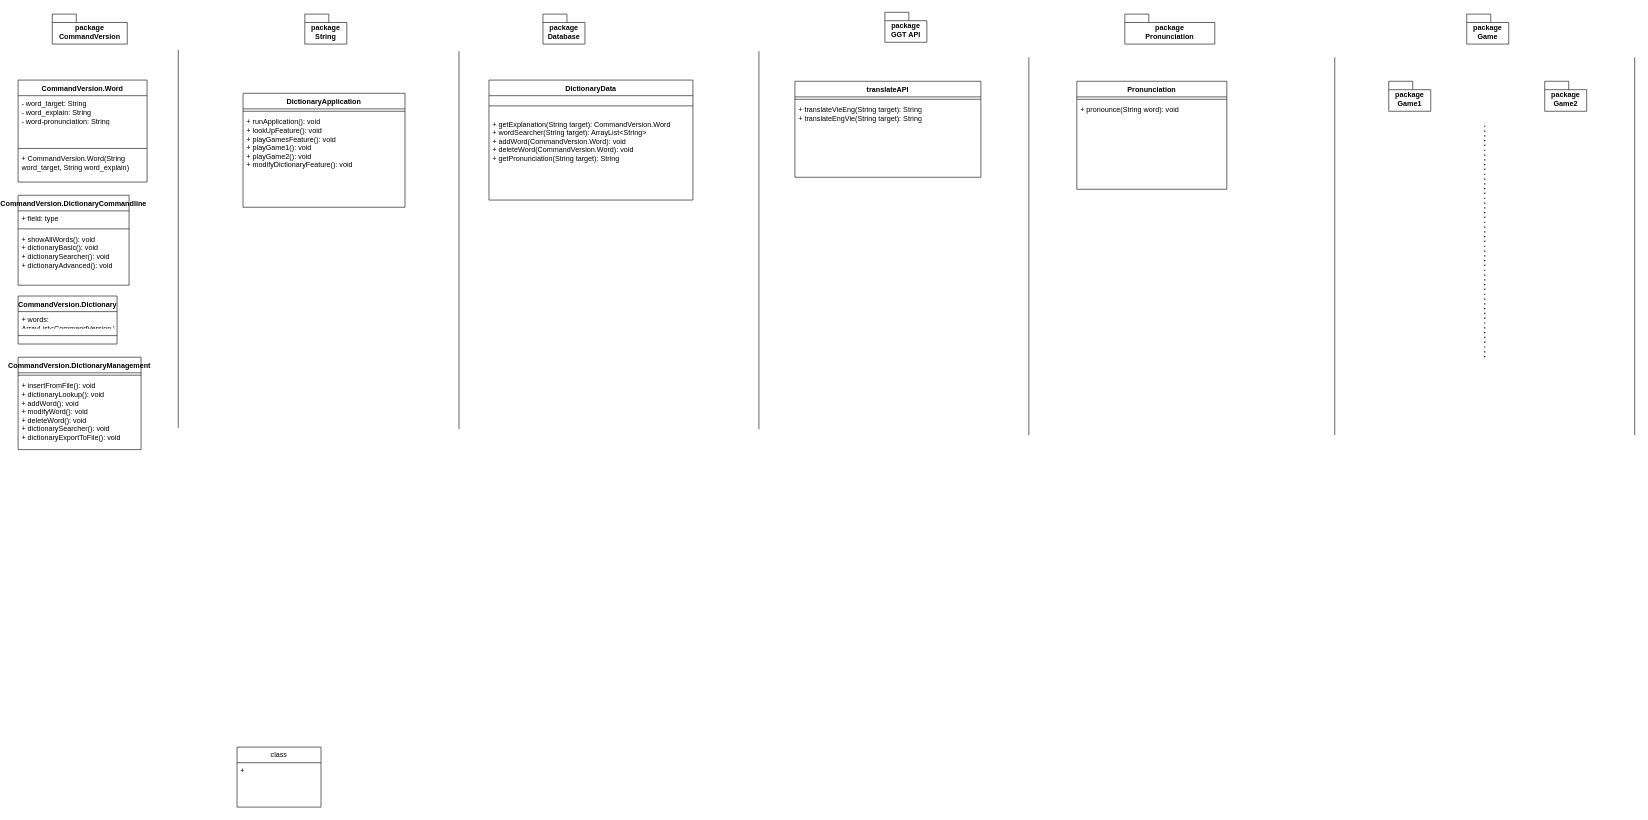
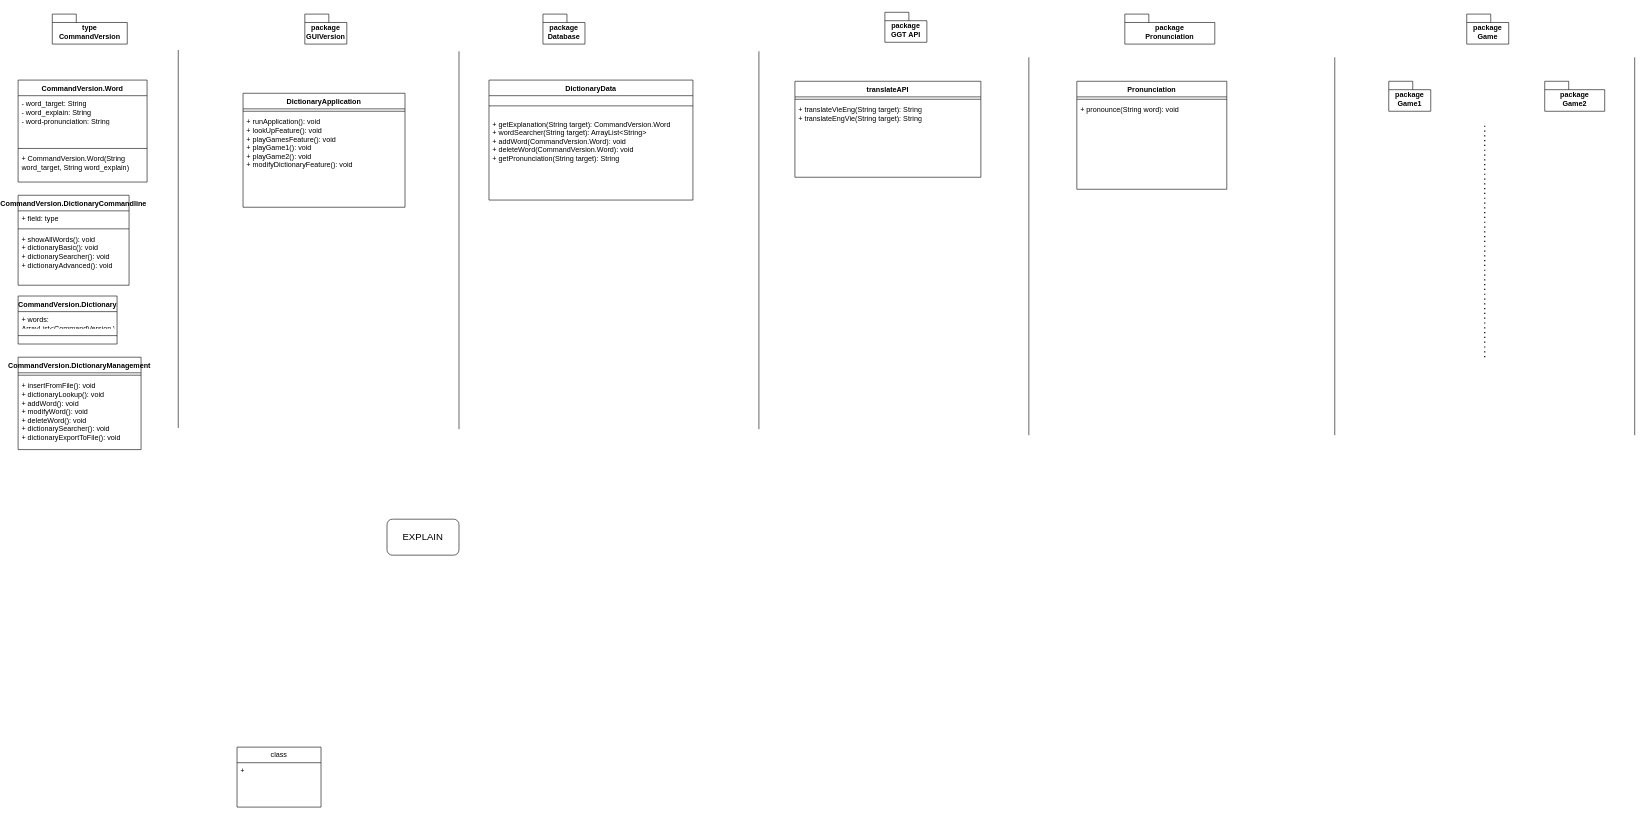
node "package CommandVersion": label "package CommandVersion" -> "type CommandVersion"
node "package String": label "package String" -> "package GUIVersion"
node "package Game2": size 42x30 -> 60x30
node "EXPLAIN": added
